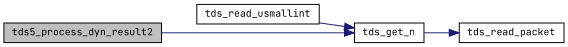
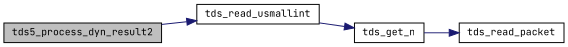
edge "tds5_process_dyn_result2" -> "tds_get_n": now "tds5_process_dyn_result2" -> "tds_read_usmallint"
